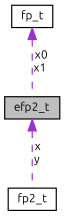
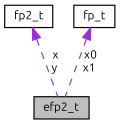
edge "fp2_t" -> "efp2_t": reversed
